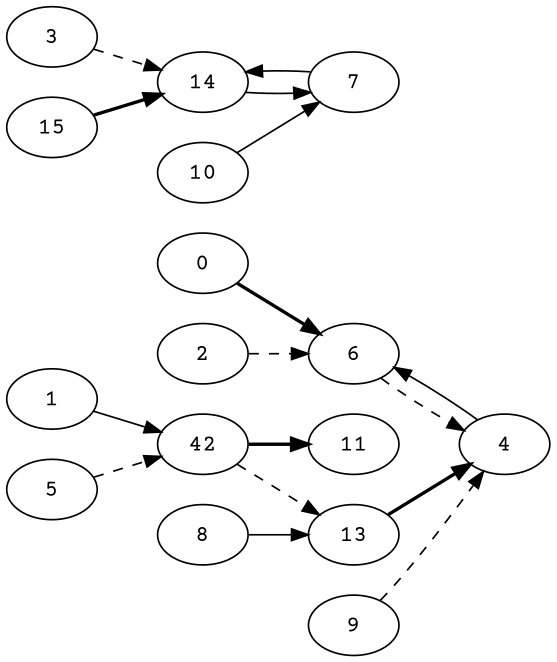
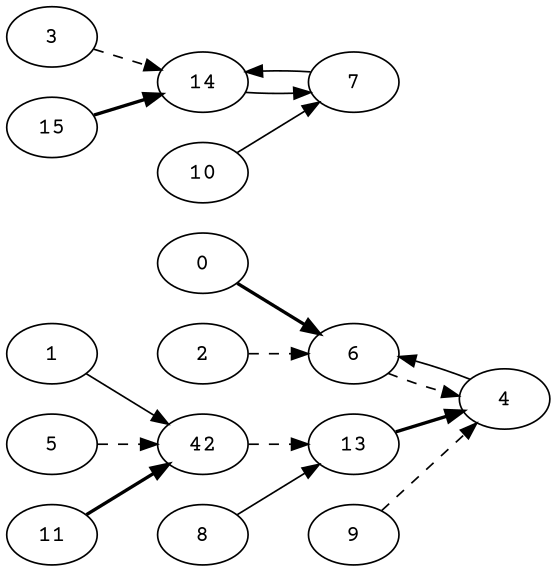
edge "42" -> "11": reversed
